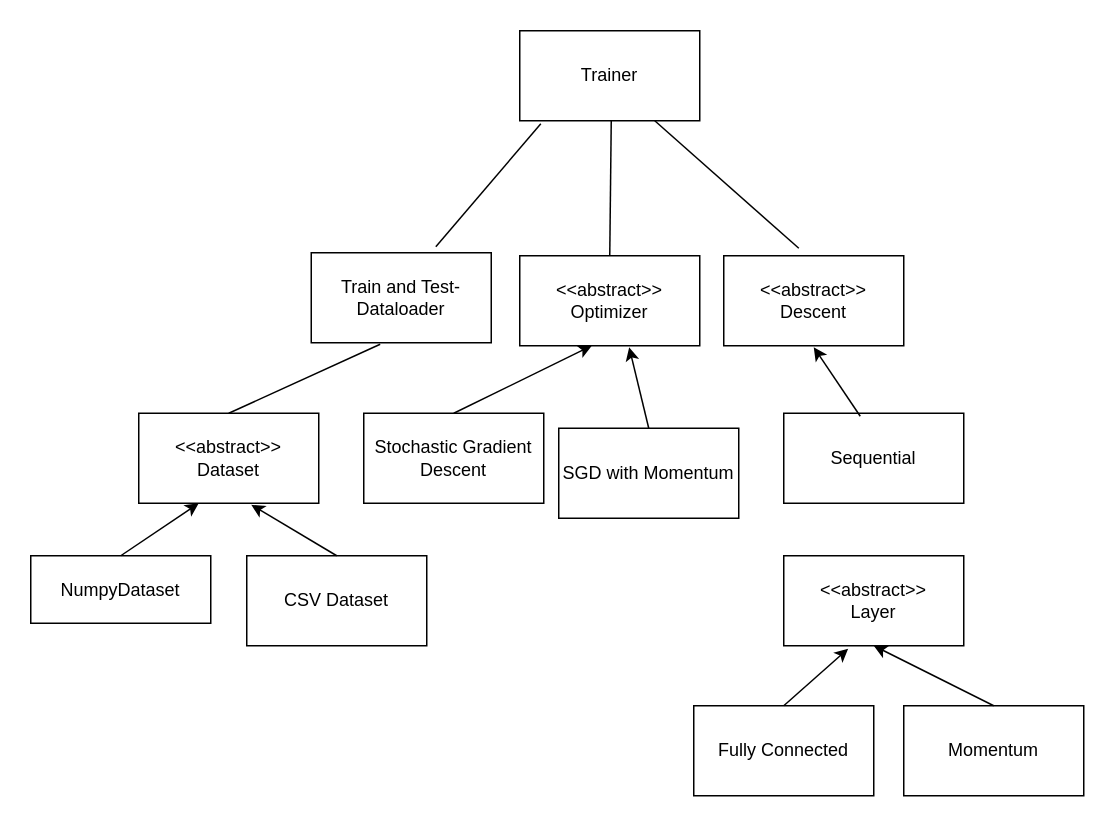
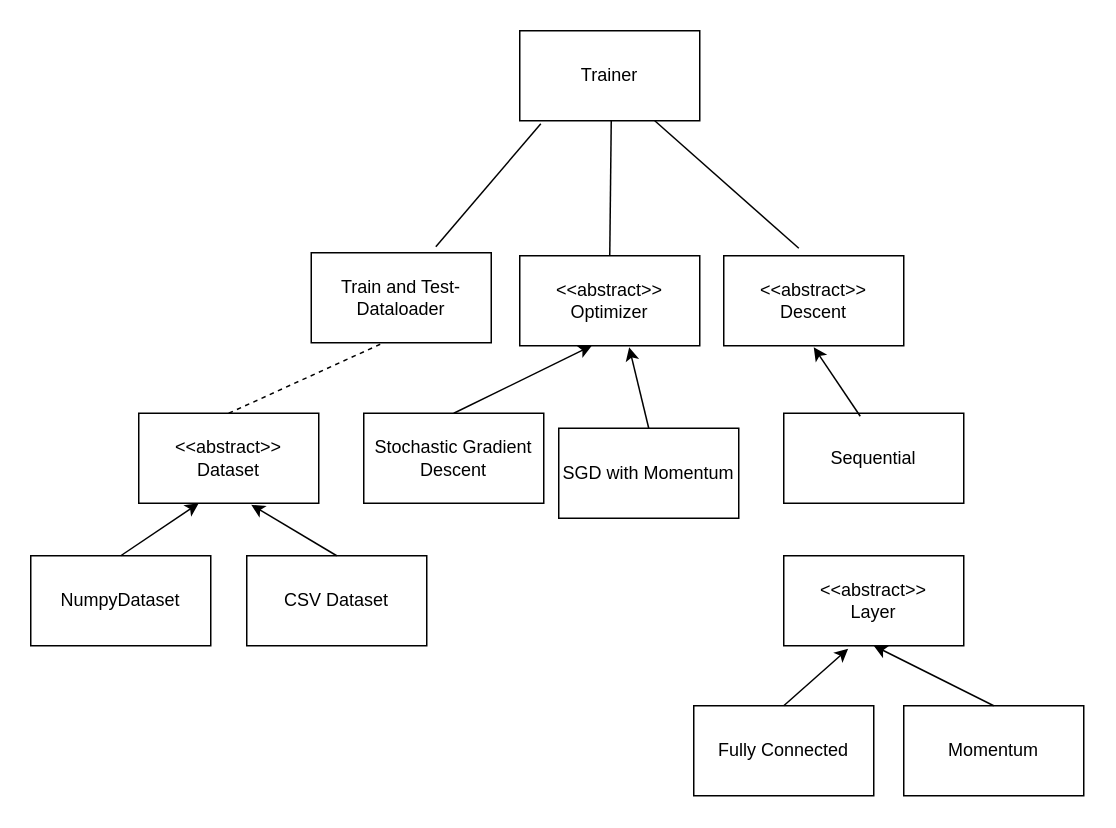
edge "Train and Test-Dataloader" -- "<<abstract>>Dataset": style solid -> dashed
node "NumpyDataset": size 180x68 -> 180x90
